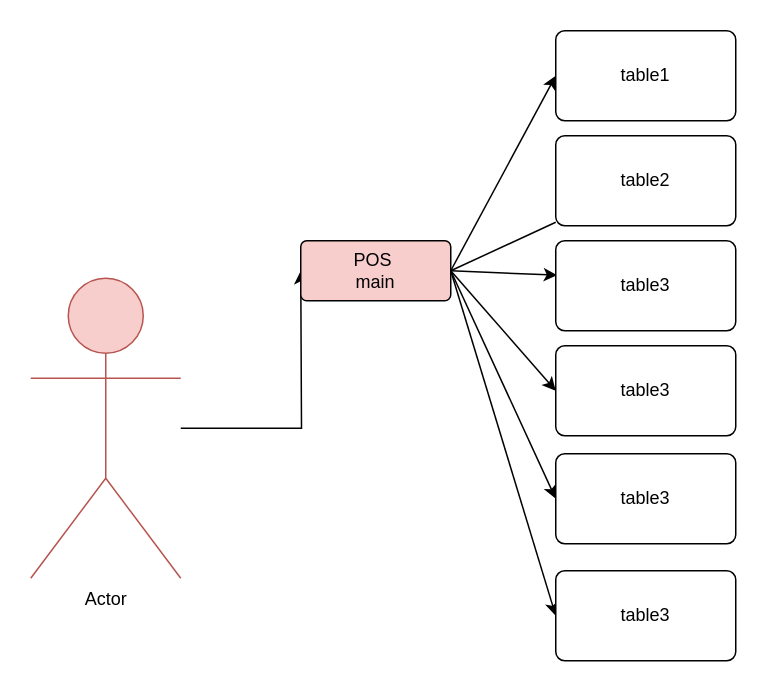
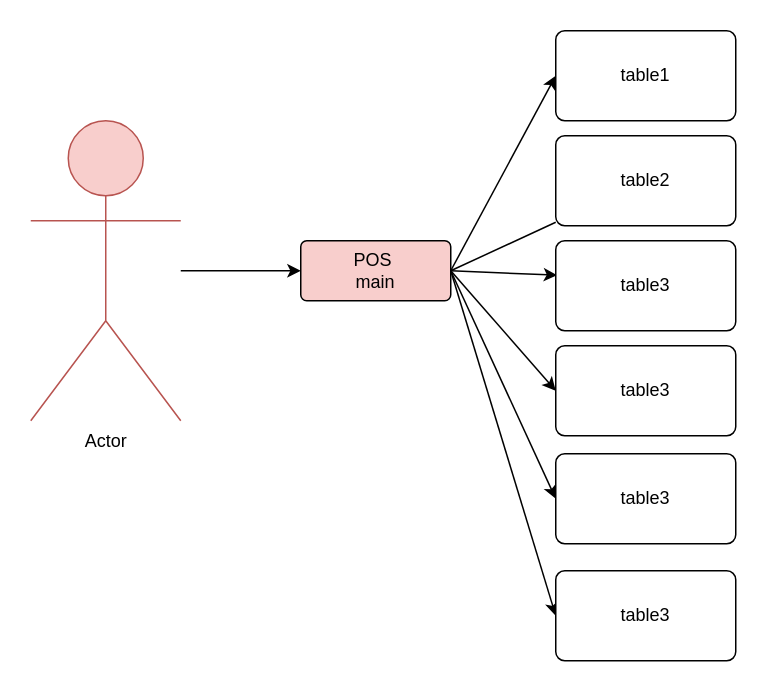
node "Actor": moved (106, 428) -> (106, 271)
